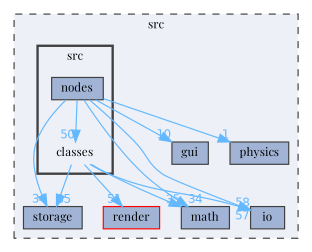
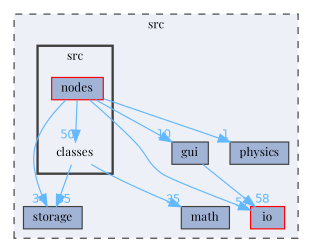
node "nodes": color grey25 -> red
edge "nodes" -> "math": removed
edge "classes" -> "io": now "gui" -> "io"
node "render": removed
node "io": color grey25 -> red
